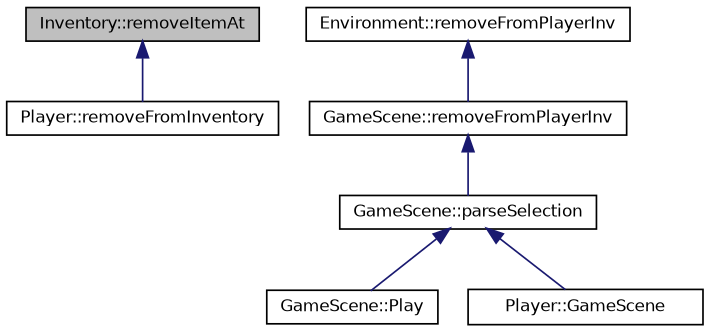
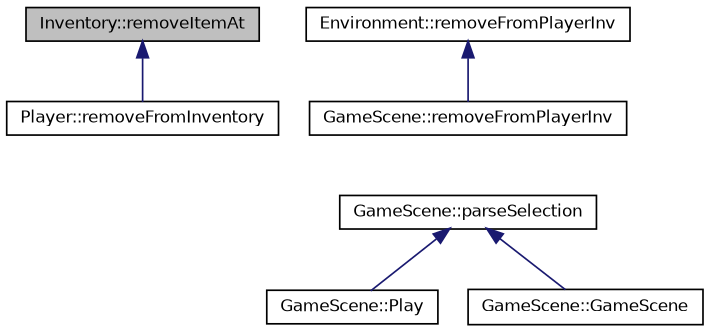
edge "GameScene::parseSelection" -> "GameScene::removeFromPlayerInv": removed
node "Player::GameScene": label "Player::GameScene" -> "GameScene::GameScene"
